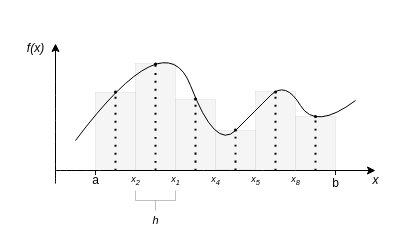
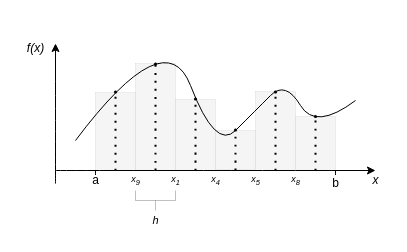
node "x2": label "x2" -> "x9"
